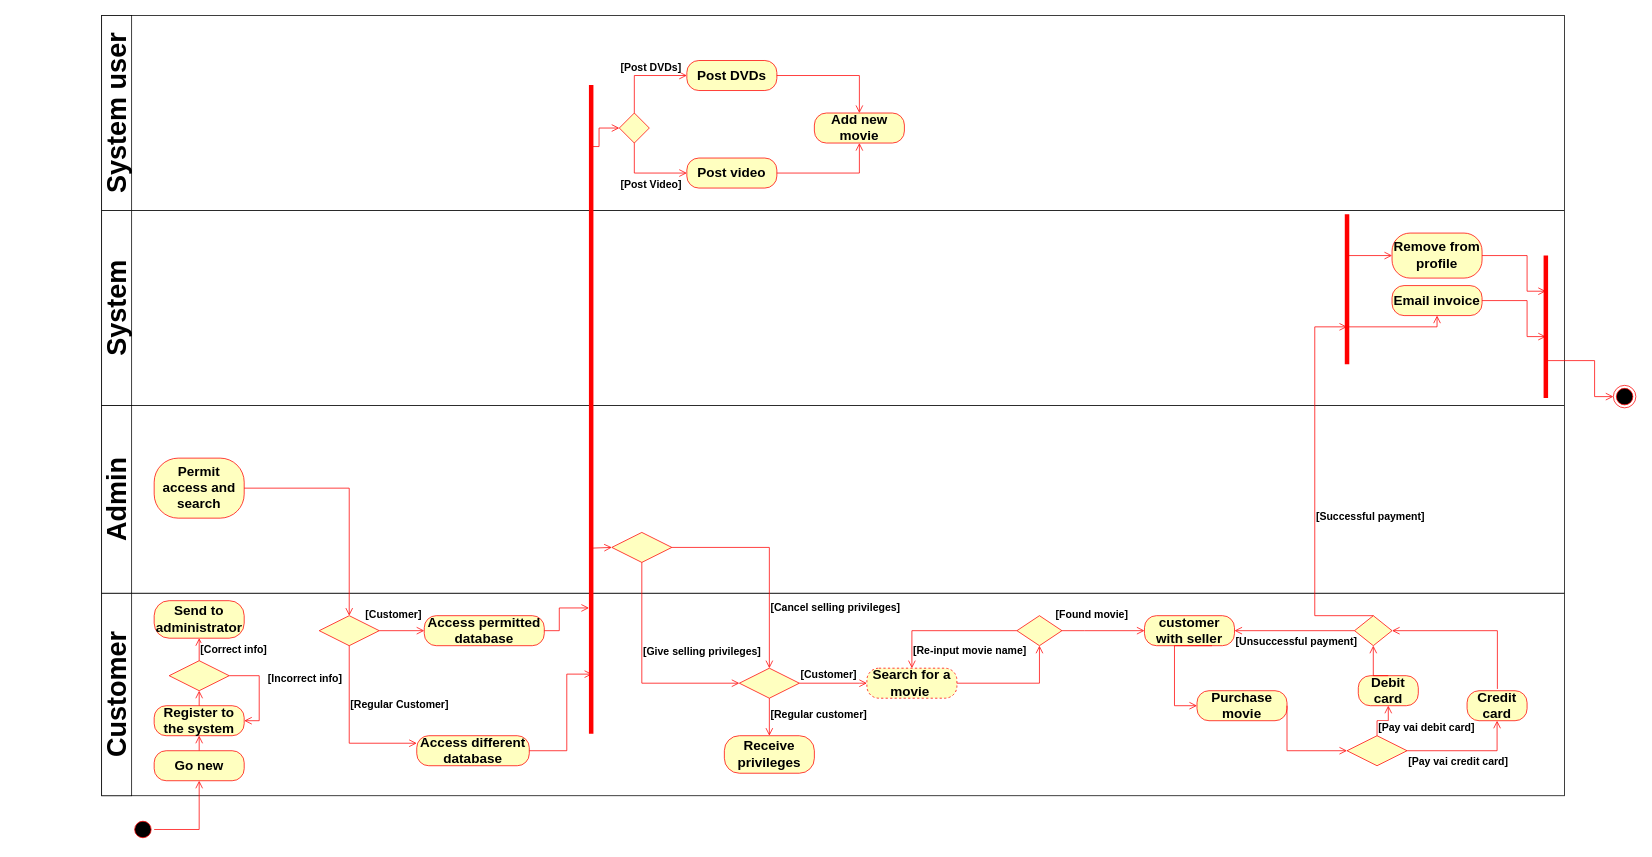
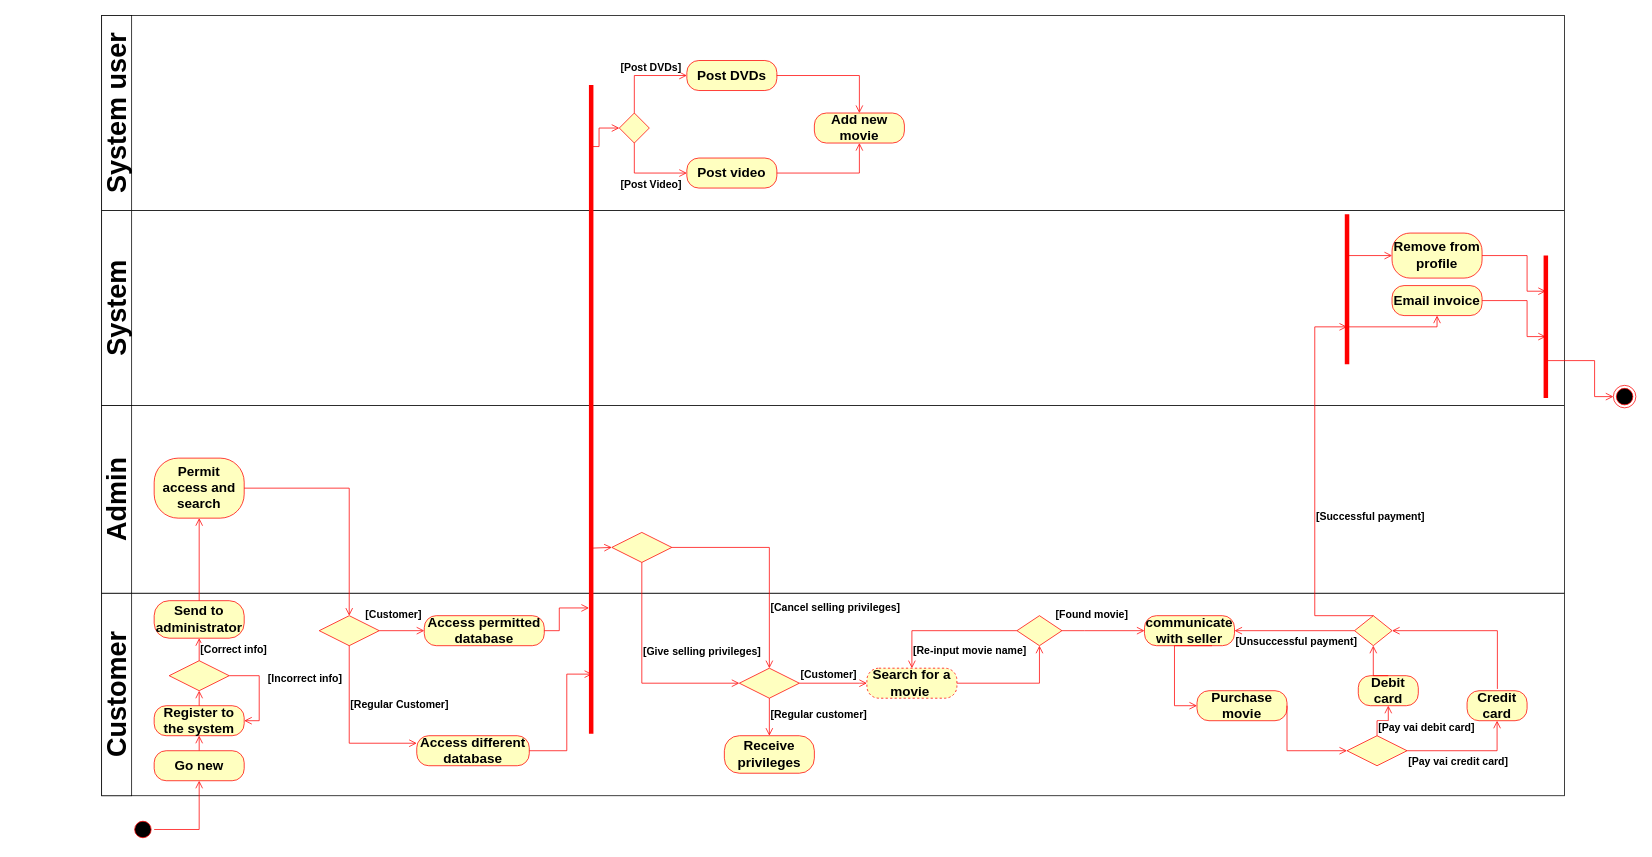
edge "Send to administrator" -> "Permit access and search": added
node "customer with seller": label "customer with seller" -> "communicate with seller"
